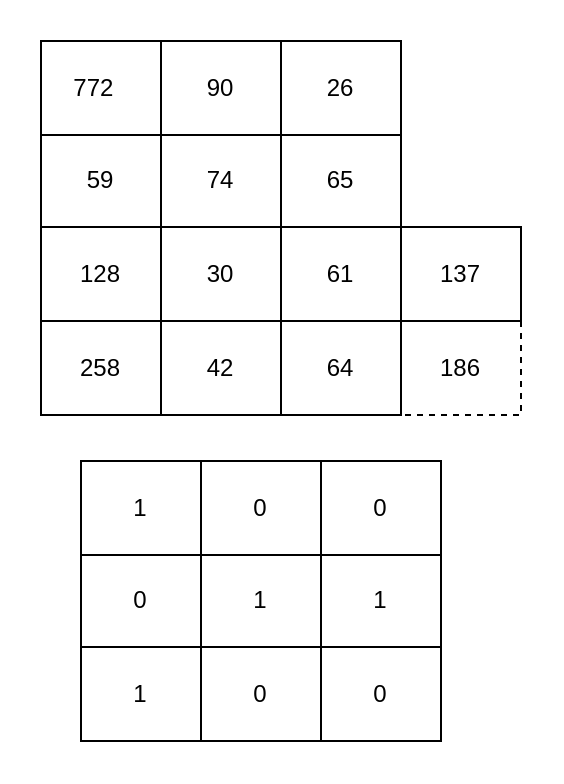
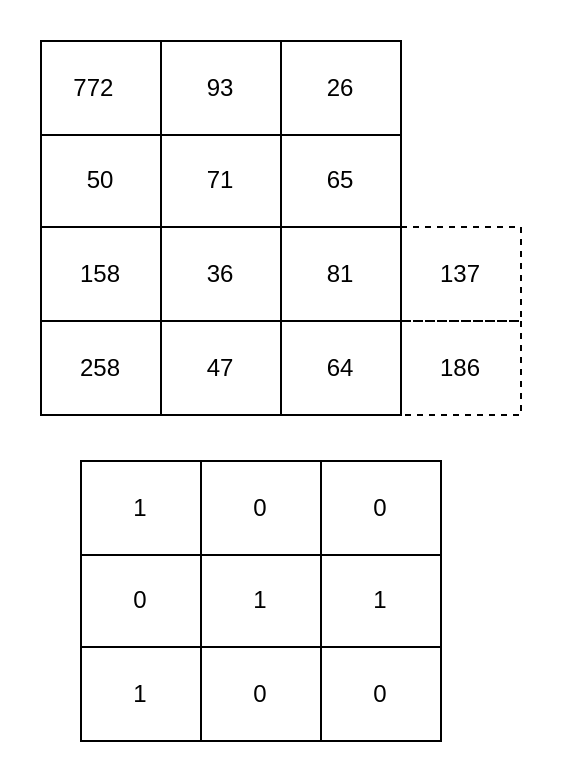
node "90": label "90" -> "93"
node "59": label "59" -> "50"
node "74": label "74" -> "71"
node "137": style solid -> dashed
node "128": label "128" -> "158"
node "30": label "30" -> "36"
node "61": label "61" -> "81"
node "42": label "42" -> "47"
